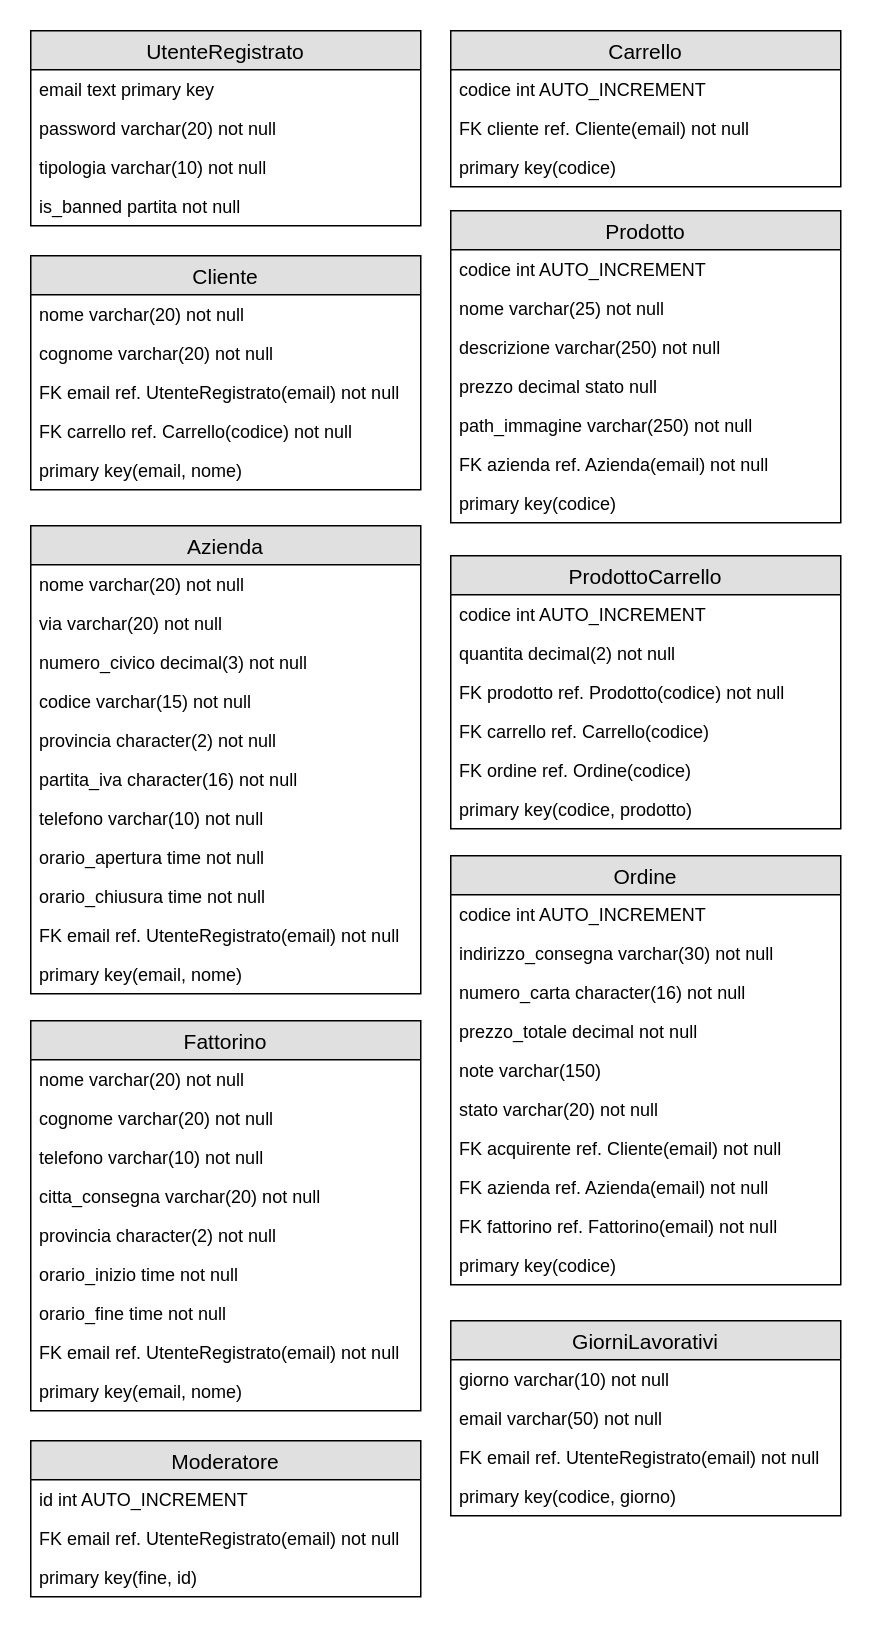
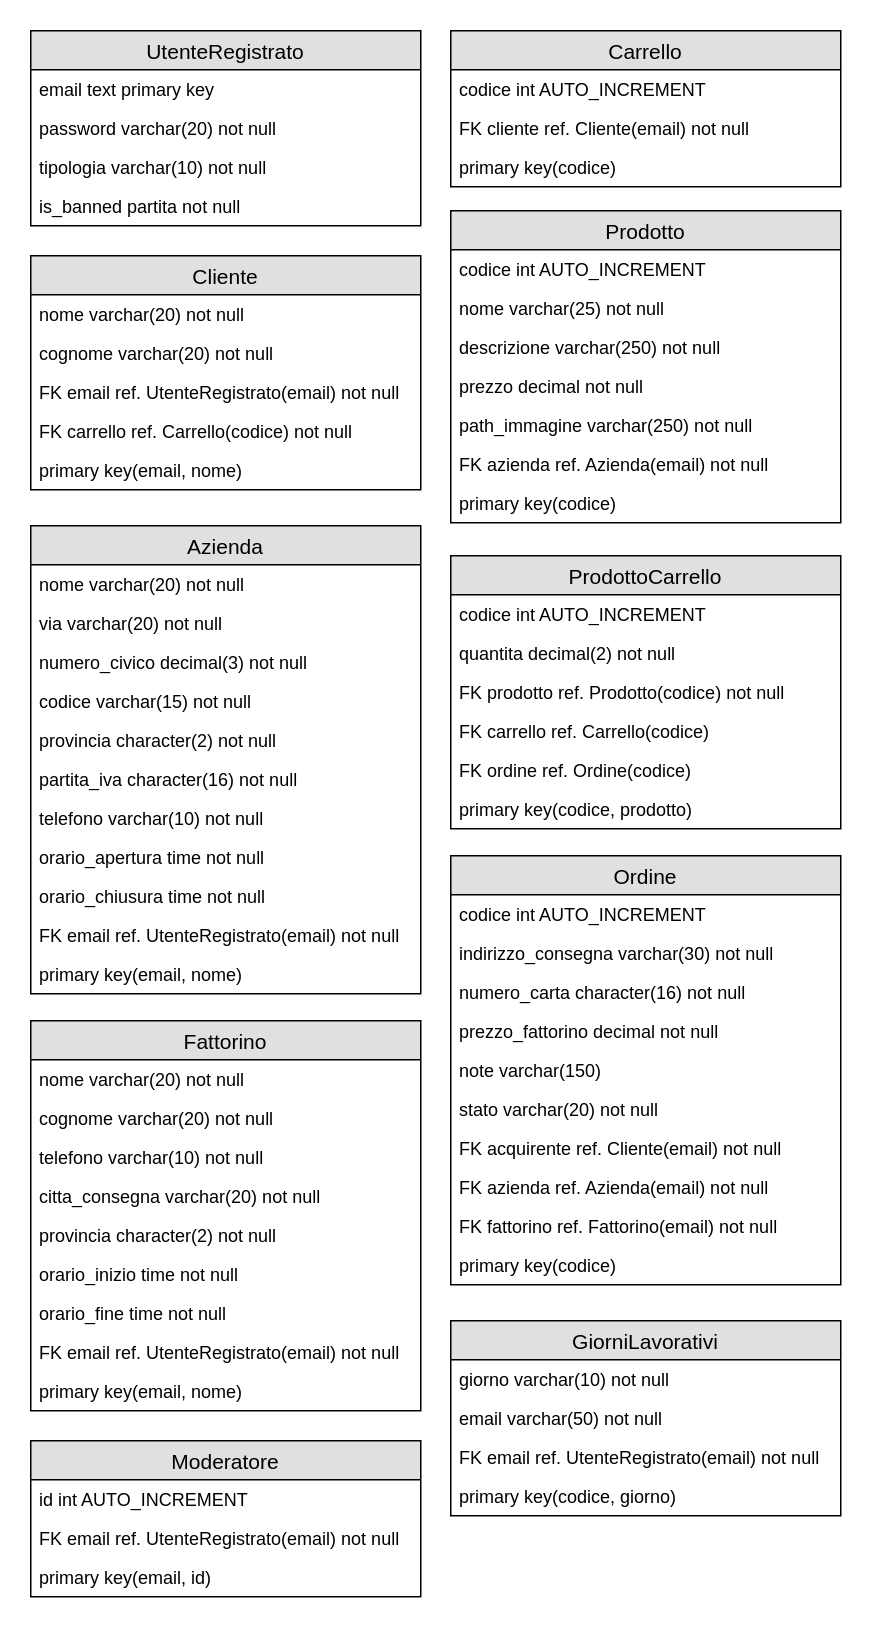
node "prezzo decimal stato null": label "prezzo decimal stato null" -> "prezzo decimal not null"
node "prezzo_totale decimal not null": label "prezzo_totale decimal not null" -> "prezzo_fattorino decimal not null"
node "primary key(fine, id)": label "primary key(fine, id)" -> "primary key(email, id)"
